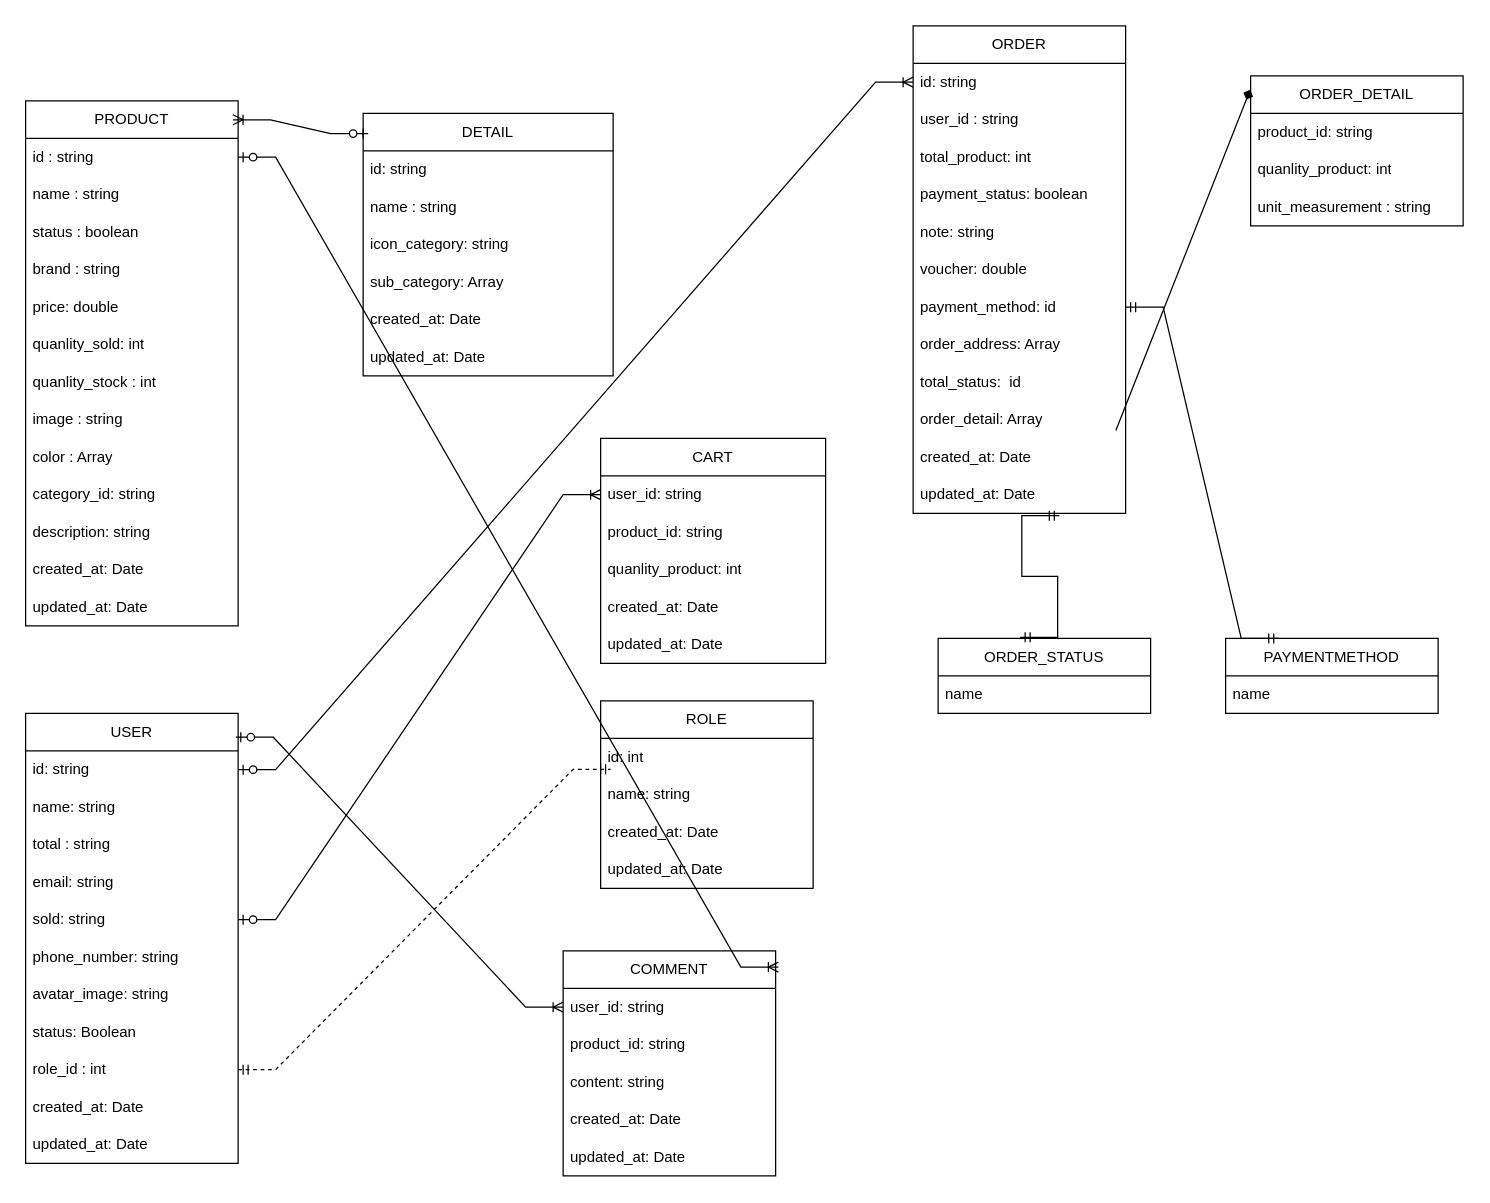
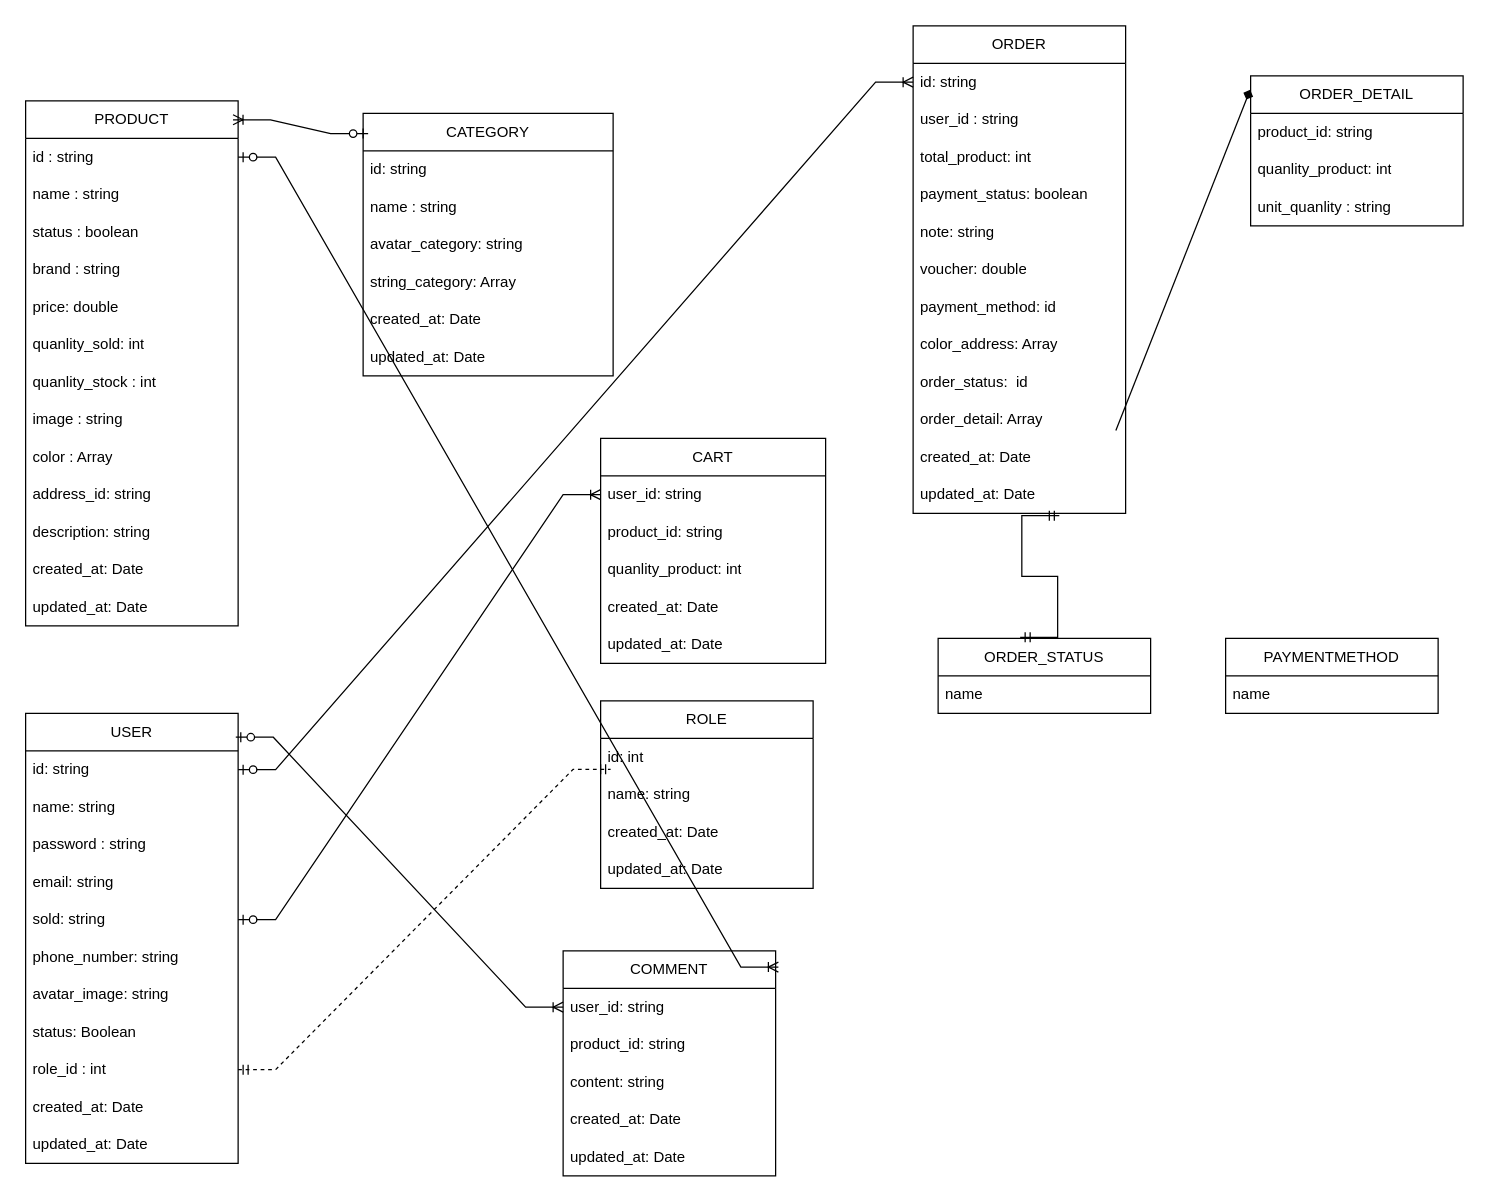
node "DETAIL": label "DETAIL" -> "CATEGORY"
node "unit_measurement : string": label "unit_measurement : string" -> "unit_quanlity : string"
node "icon_category: string": label "icon_category: string" -> "avatar_category: string"
node "sub_category: Array": label "sub_category: Array" -> "string_category: Array"
node "order_address: Array": label "order_address: Array" -> "color_address: Array"
node "total_status: id": label "total_status: id" -> "order_status: id"
edge "payment_method: id" -- "PAYMENTMETHOD": removed
node "category_id: string": label "category_id: string" -> "address_id: string"
node "total : string": label "total : string" -> "password : string"
